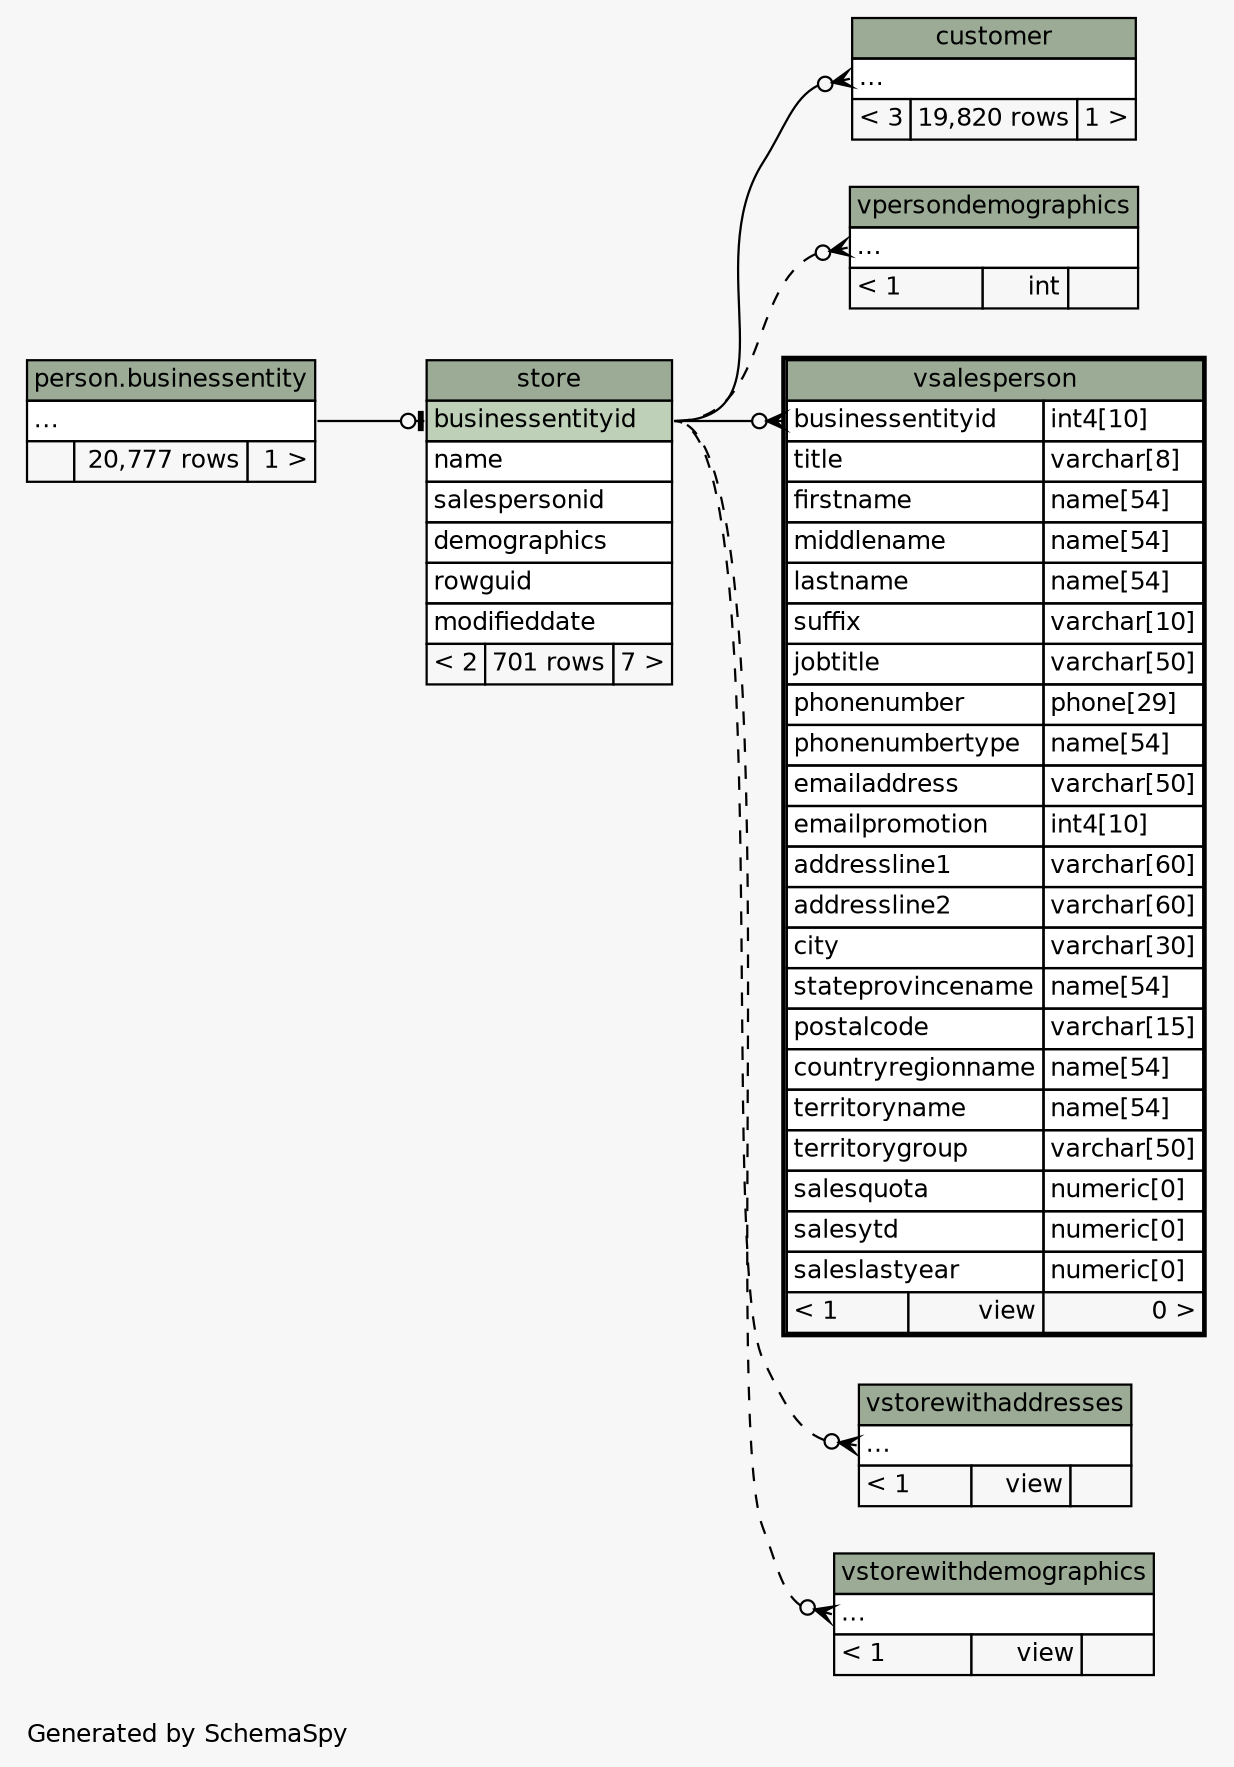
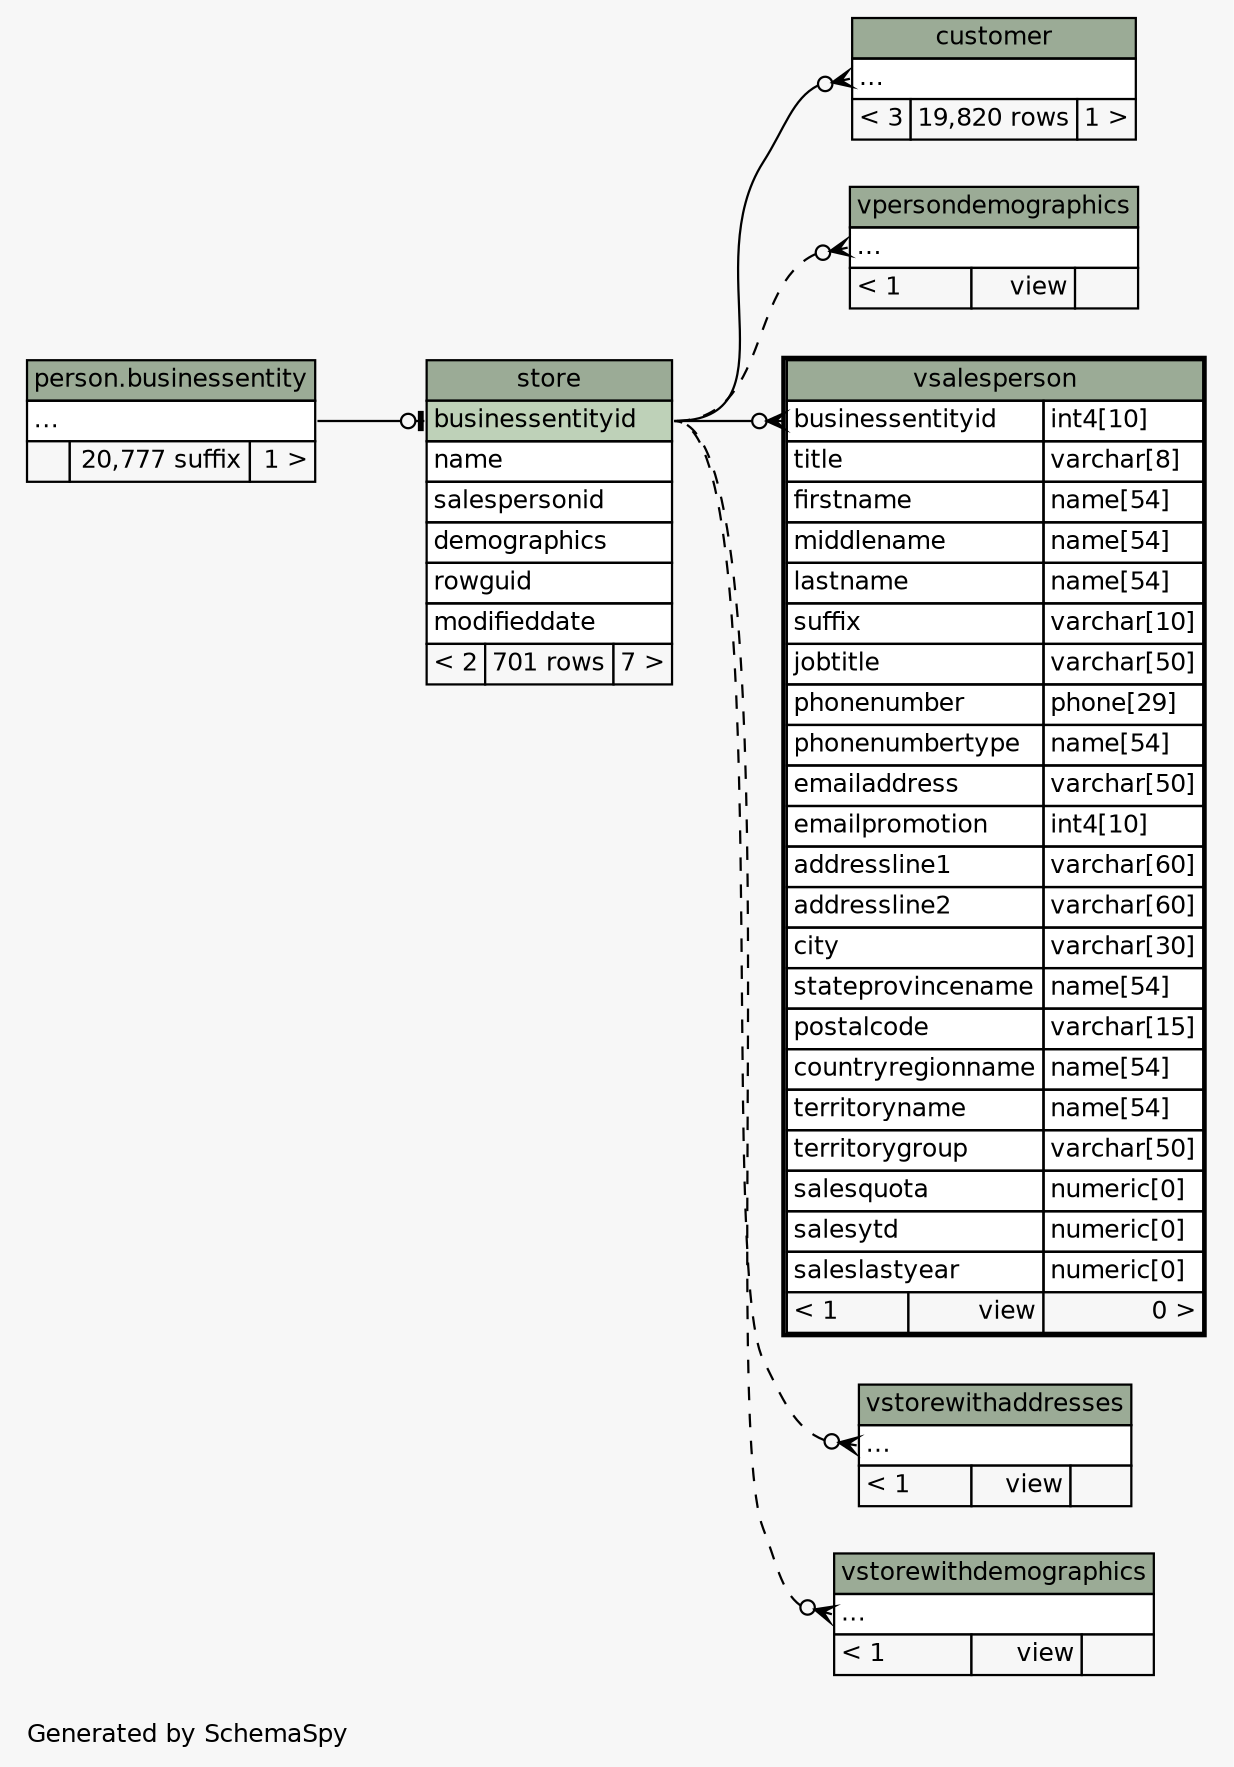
node "vpersondemographics": text "int" -> "view"
node "person.businessentity": text "20,777 rows" -> "20,777 suffix"
